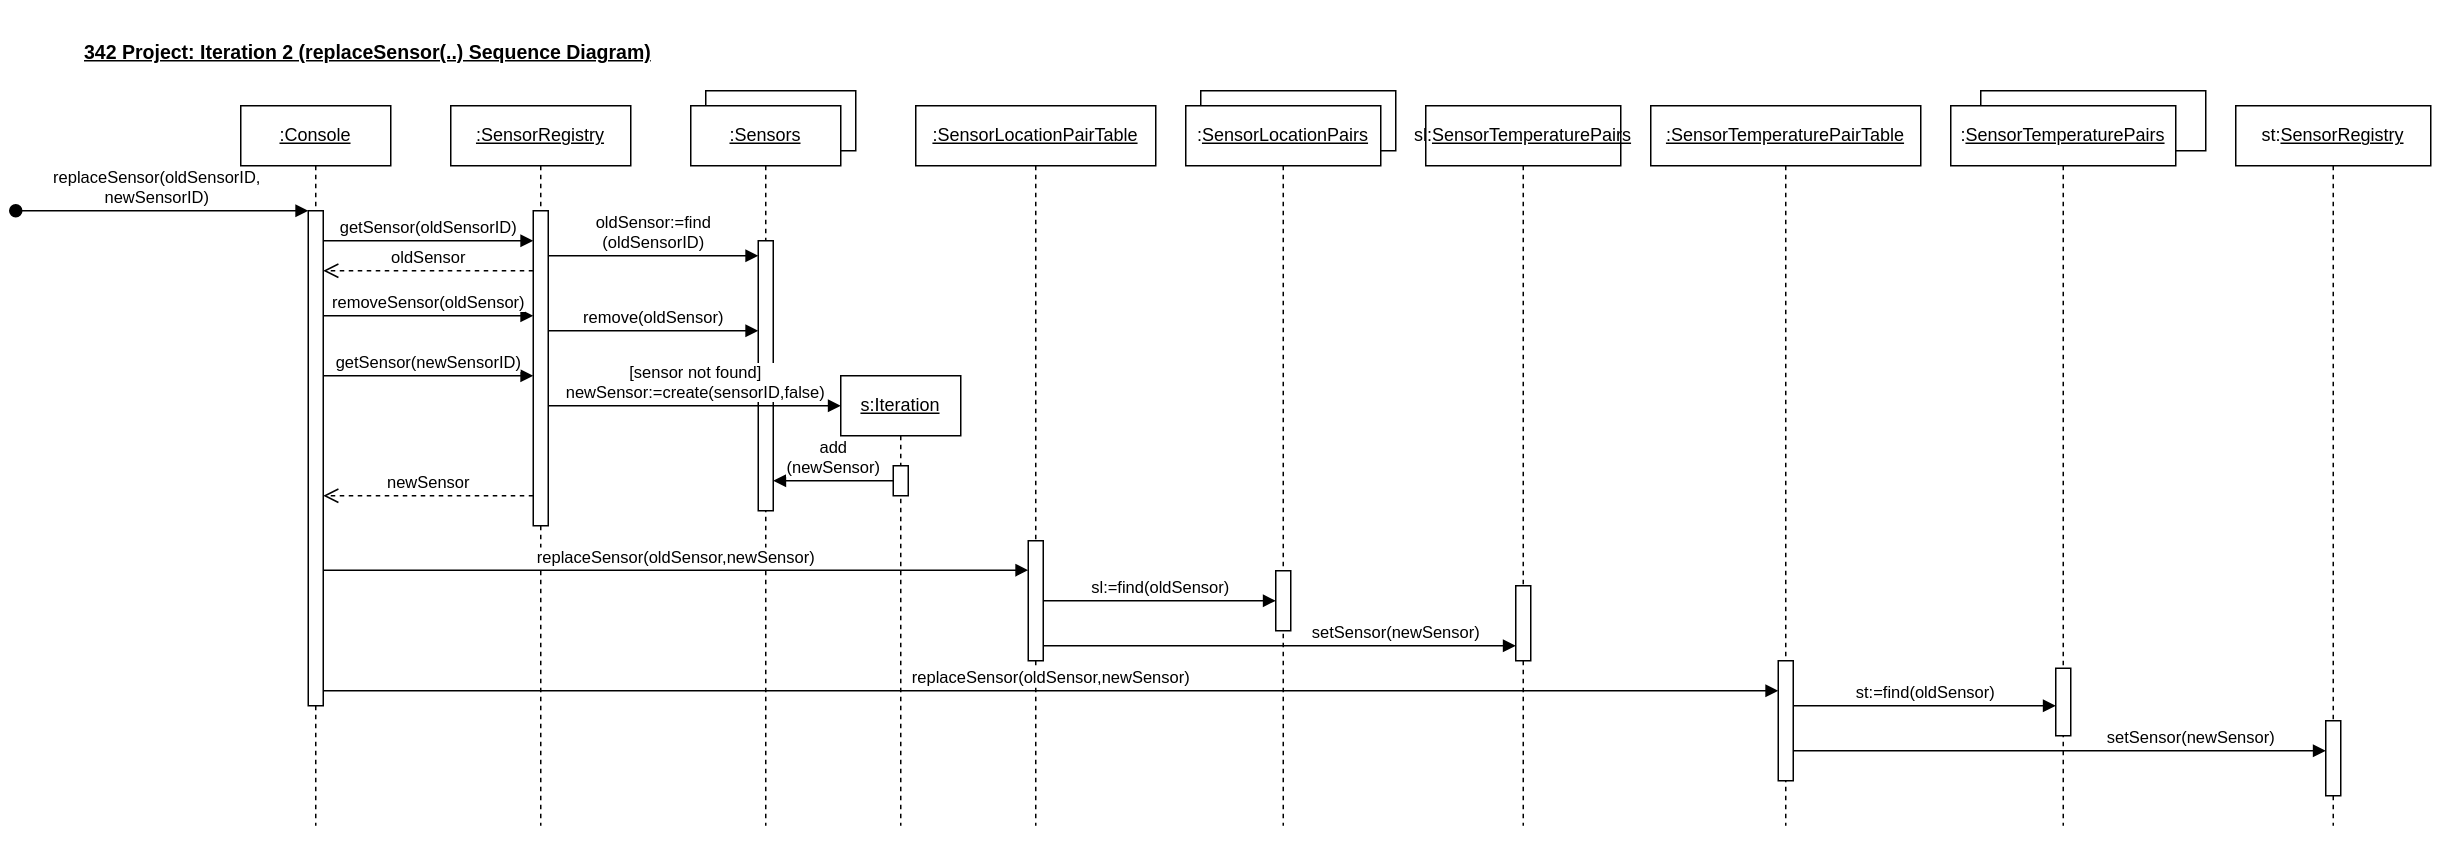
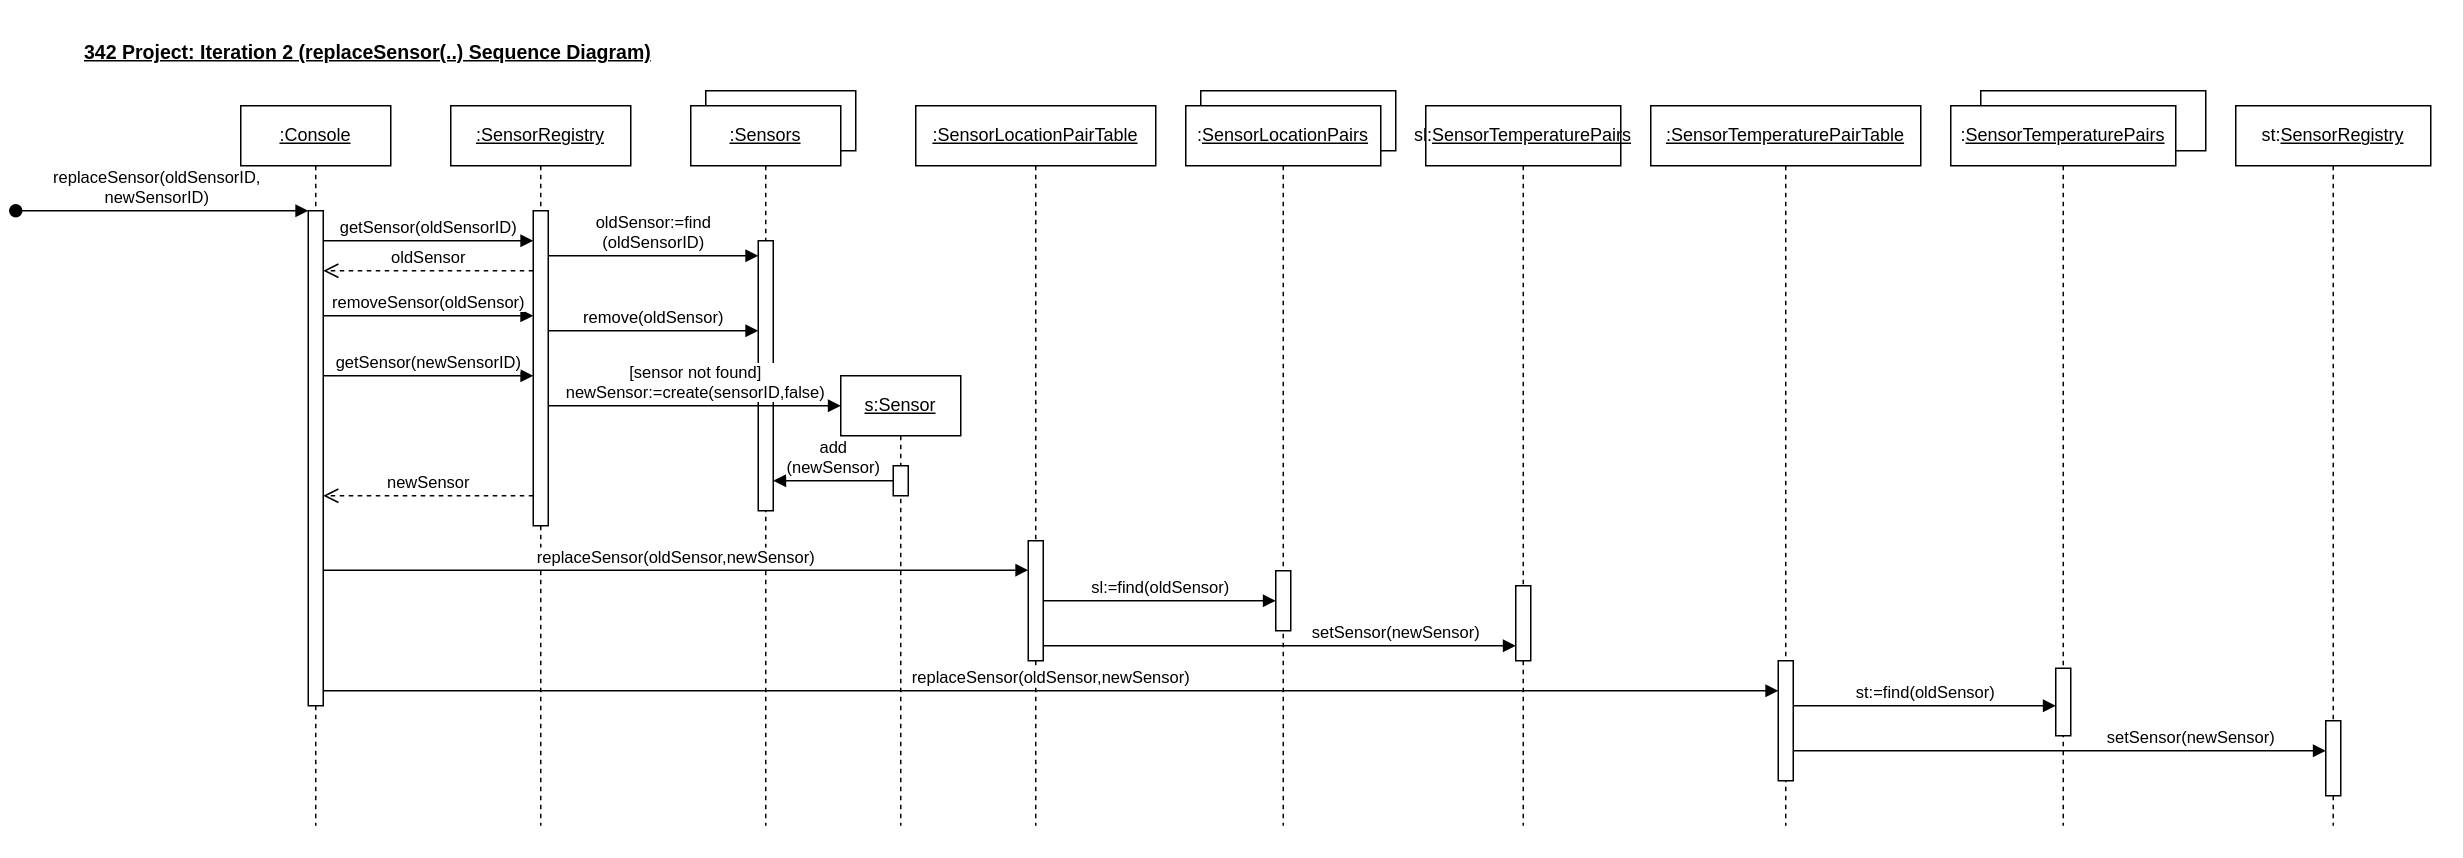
node "s:Iteration": label "s:Iteration" -> "s:Sensor"
